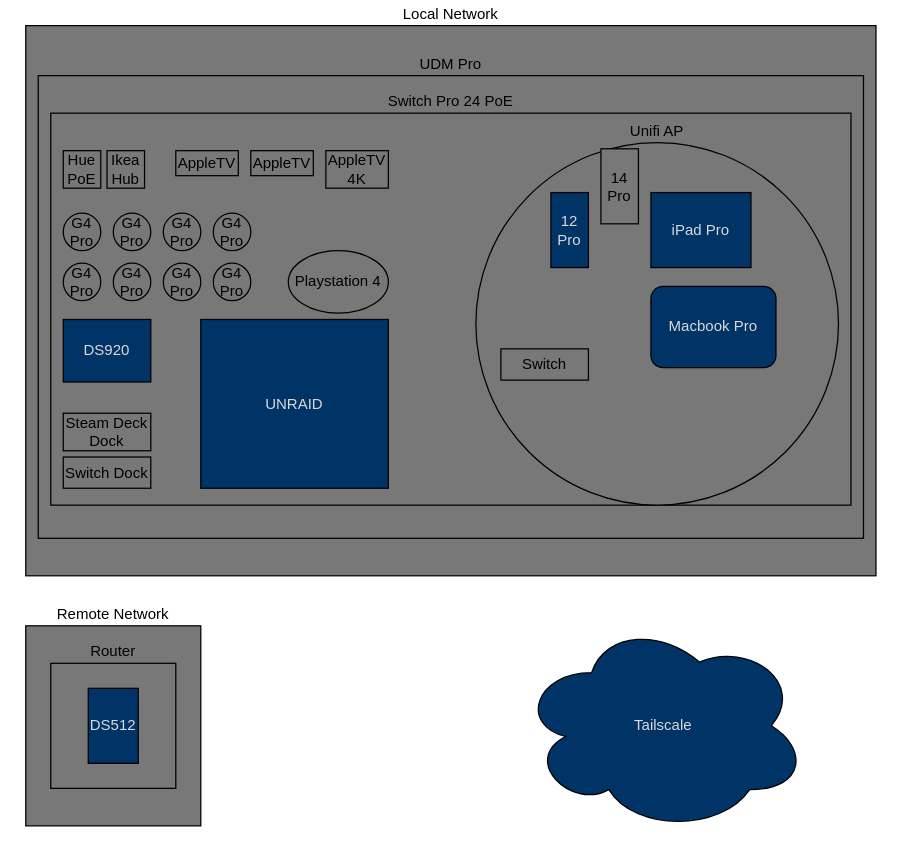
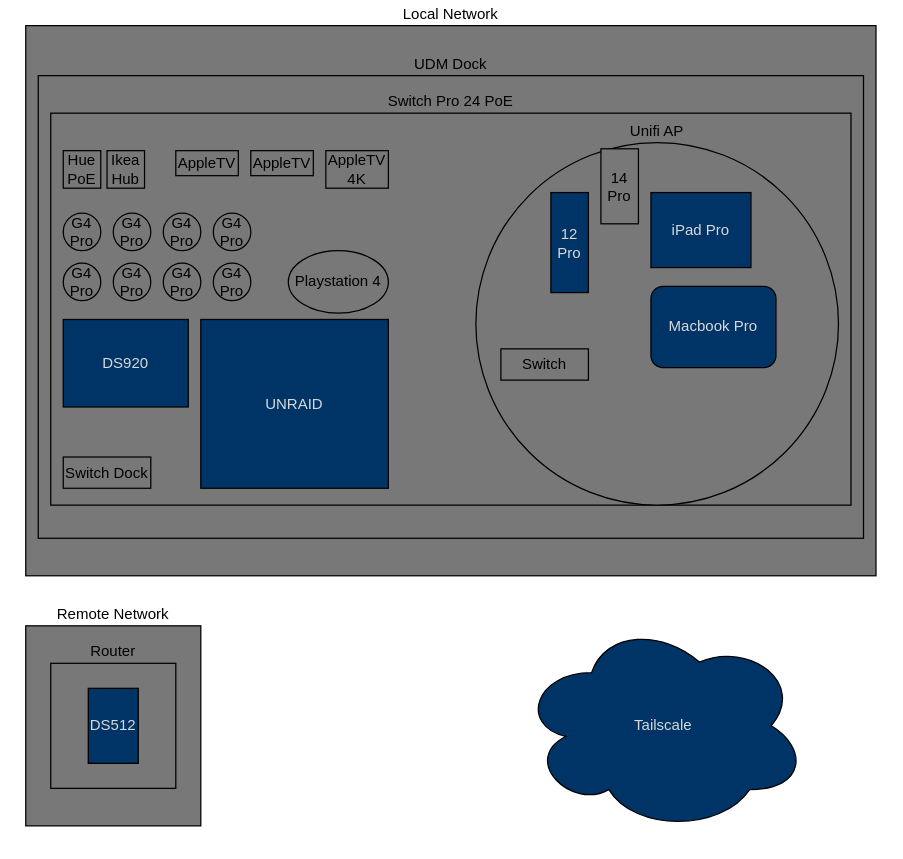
node "UDM Pro": label "UDM Pro" -> "UDM Dock"
node "12 Pro": size 38x75 -> 38x100
node "DS920": size 88x63 -> 125x88
node "Steam Deck Dock": removed
